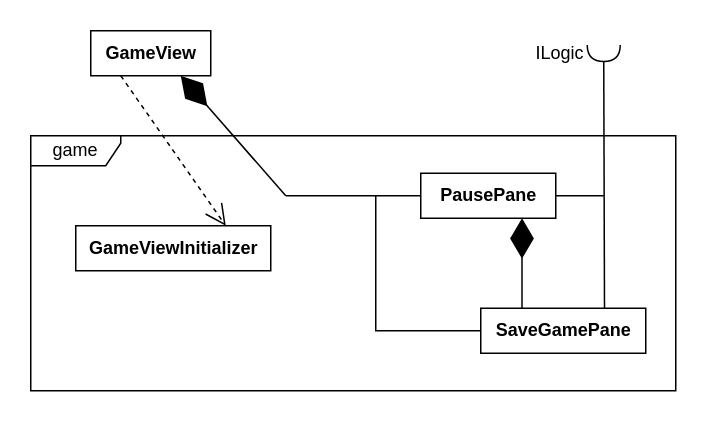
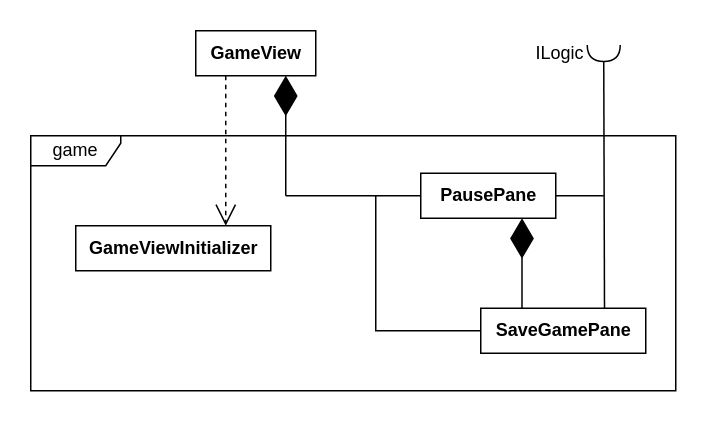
node "GameView": moved (151, 53) -> (256, 53)
